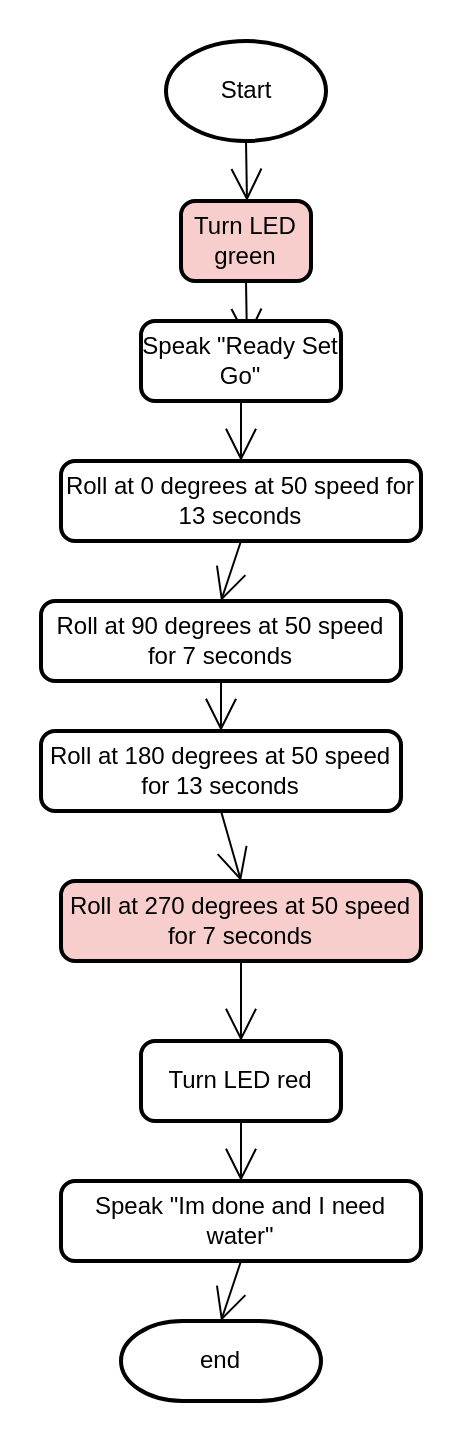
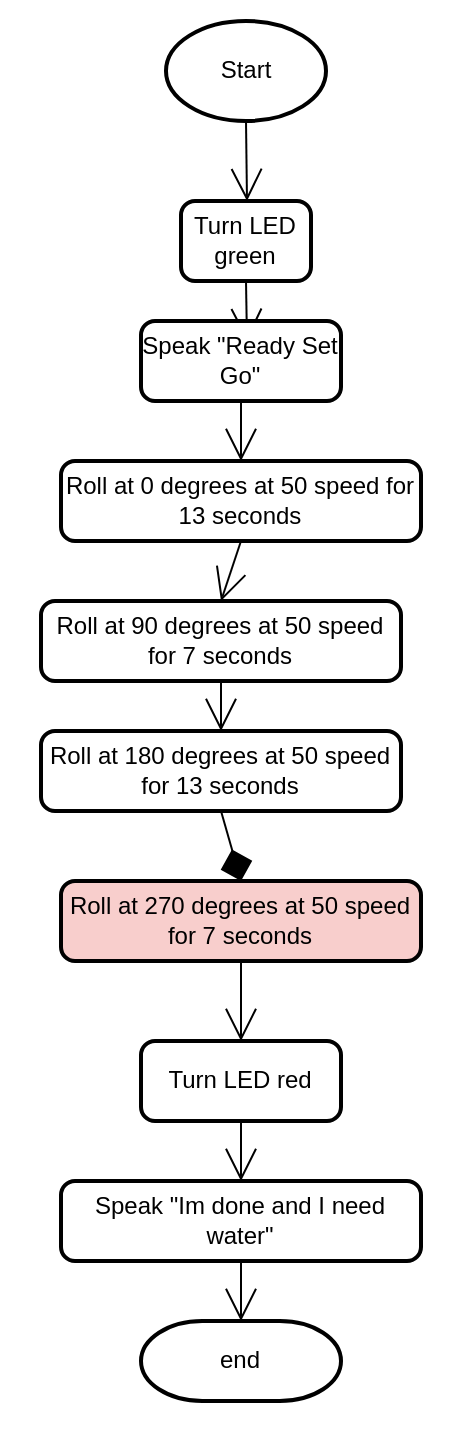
node "Start": moved (246, 91) -> (246, 71)
node "Turn LED green": fillcolor #f8cecc -> #ffffff
edge "Roll at 180 degrees at 50 speed for 13 seconds" -> "Roll at 270 degrees at 50 speed for 7 seconds": arrowhead open -> diamond
node "end": moved (221, 1361) -> (241, 1361)
